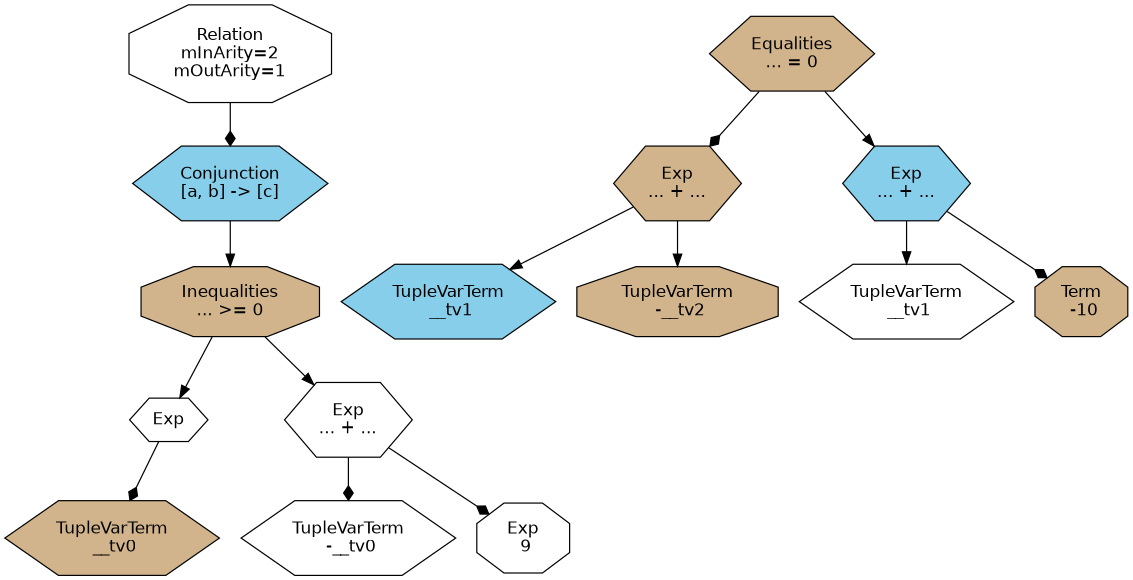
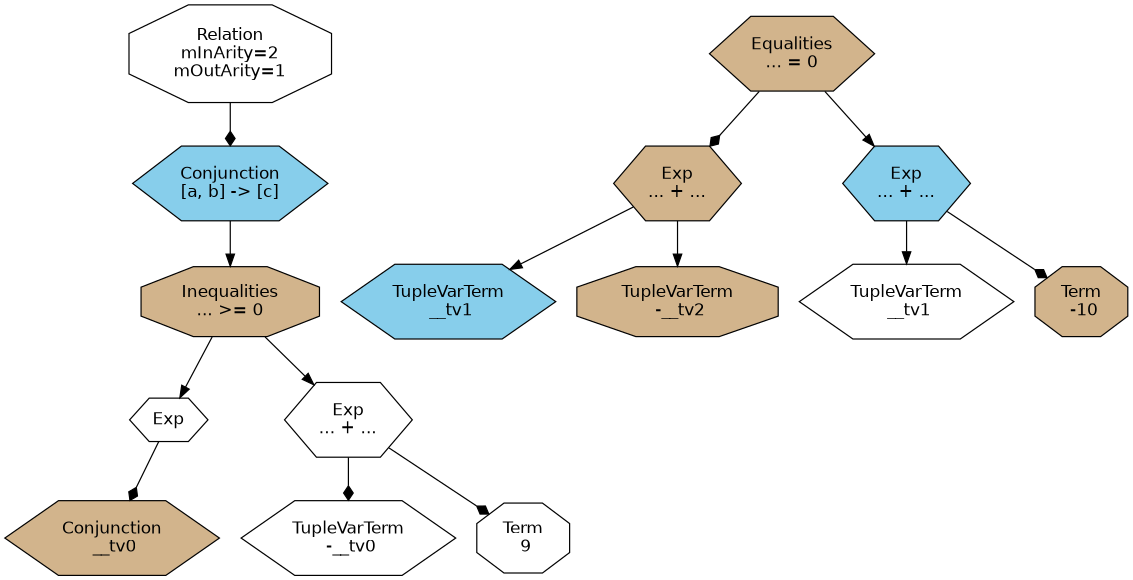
node "TupleVarTerm __tv0": label "TupleVarTerm __tv0" -> "Conjunction __tv0"
node "Exp 9": label "Exp 9" -> "Term 9"
